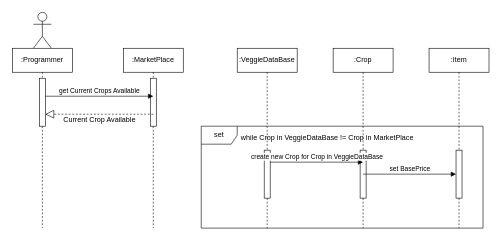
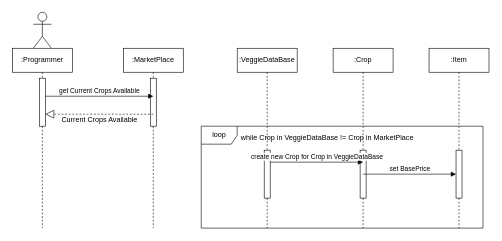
node "Current Crop Available": label "Current Crop Available" -> "Current Crops Available"
node "set": label "set" -> "loop"
